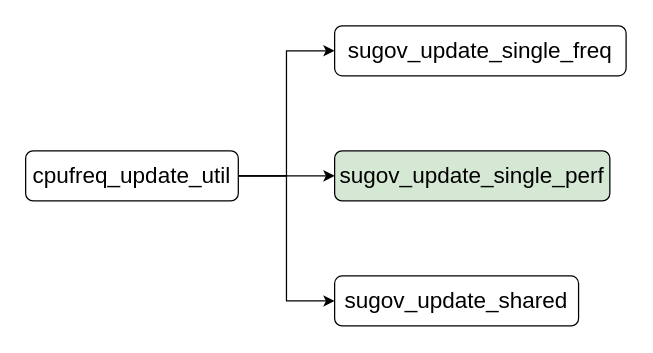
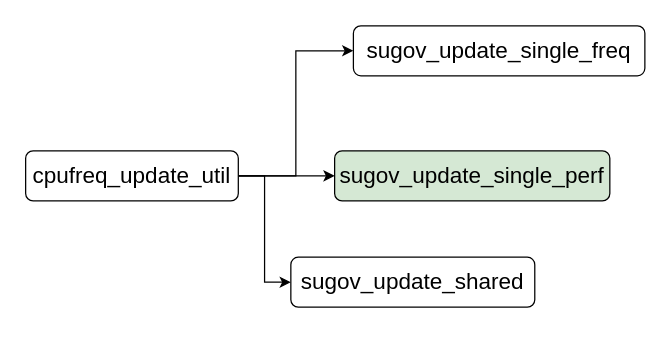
node "sugov_update_single_freq": moved (480, 51) -> (499, 51)
node "sugov_update_shared": moved (456, 301) -> (413, 282)
